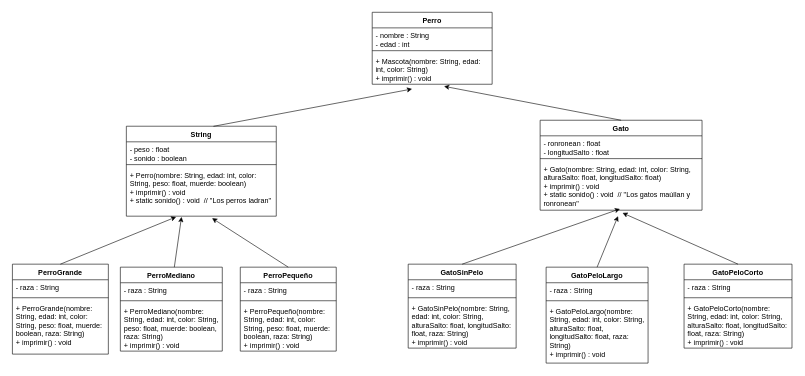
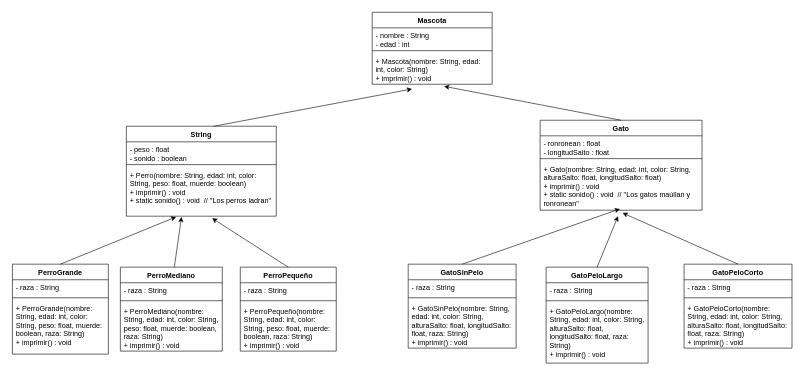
node "Perro": label "Perro" -> "Mascota"
